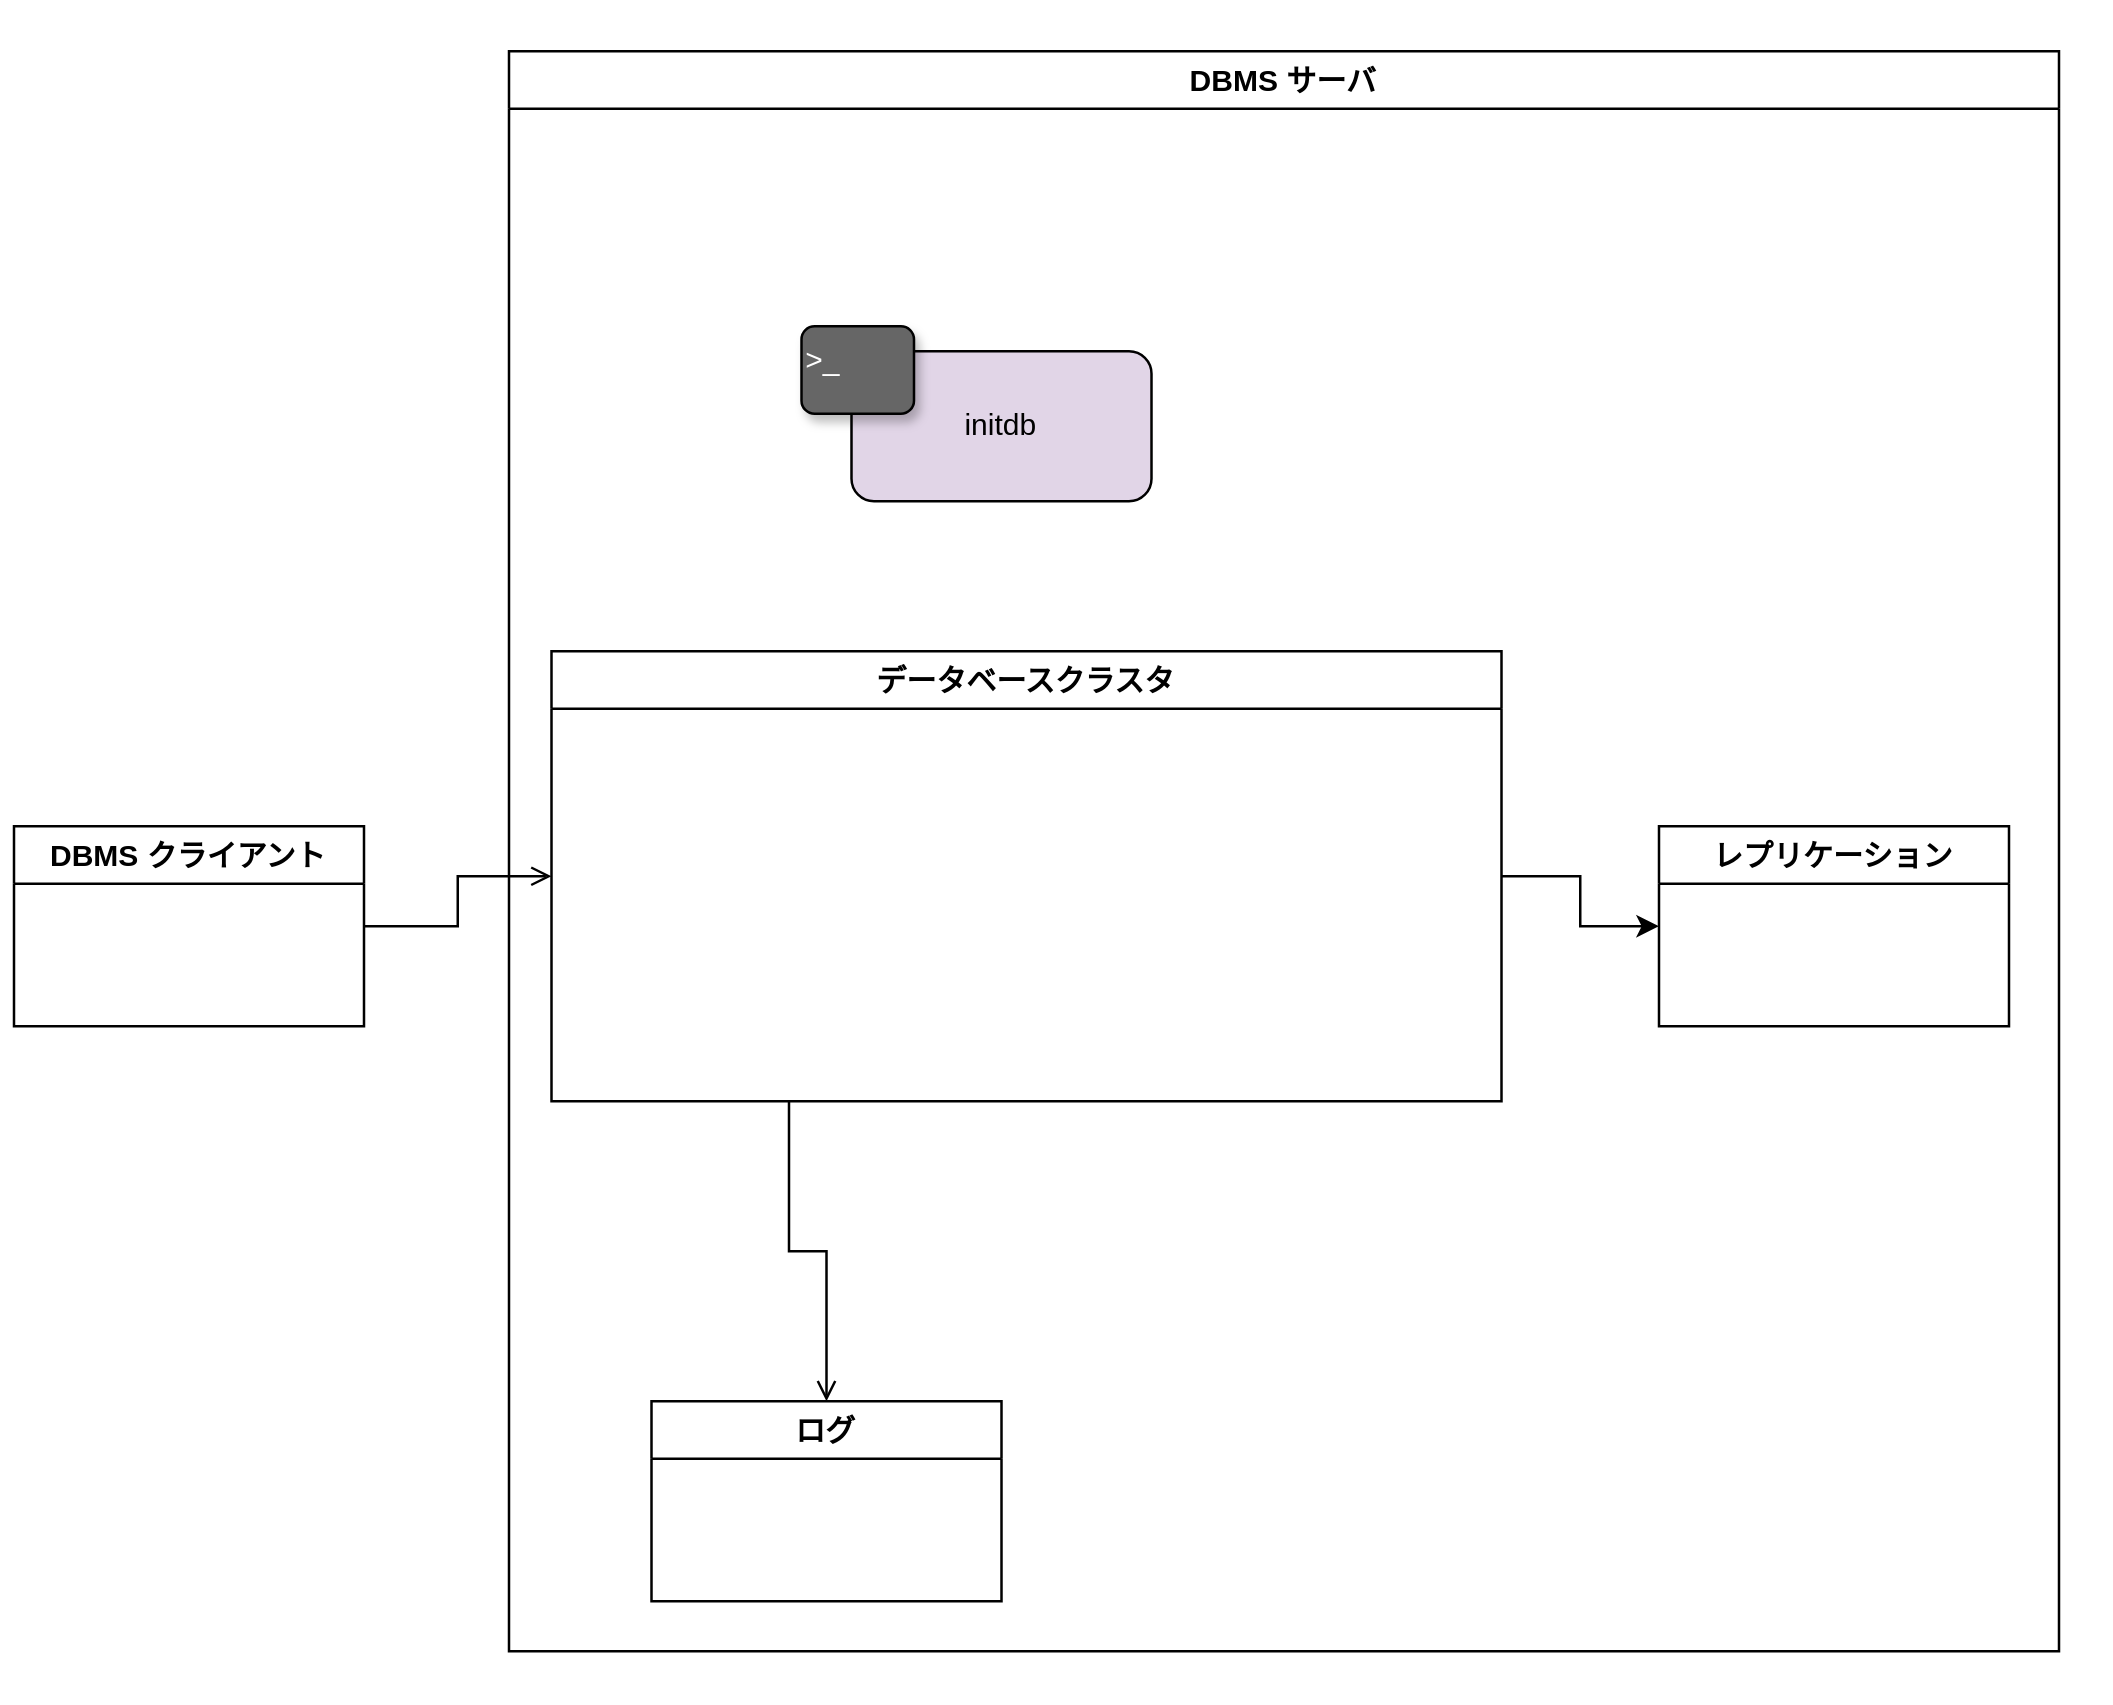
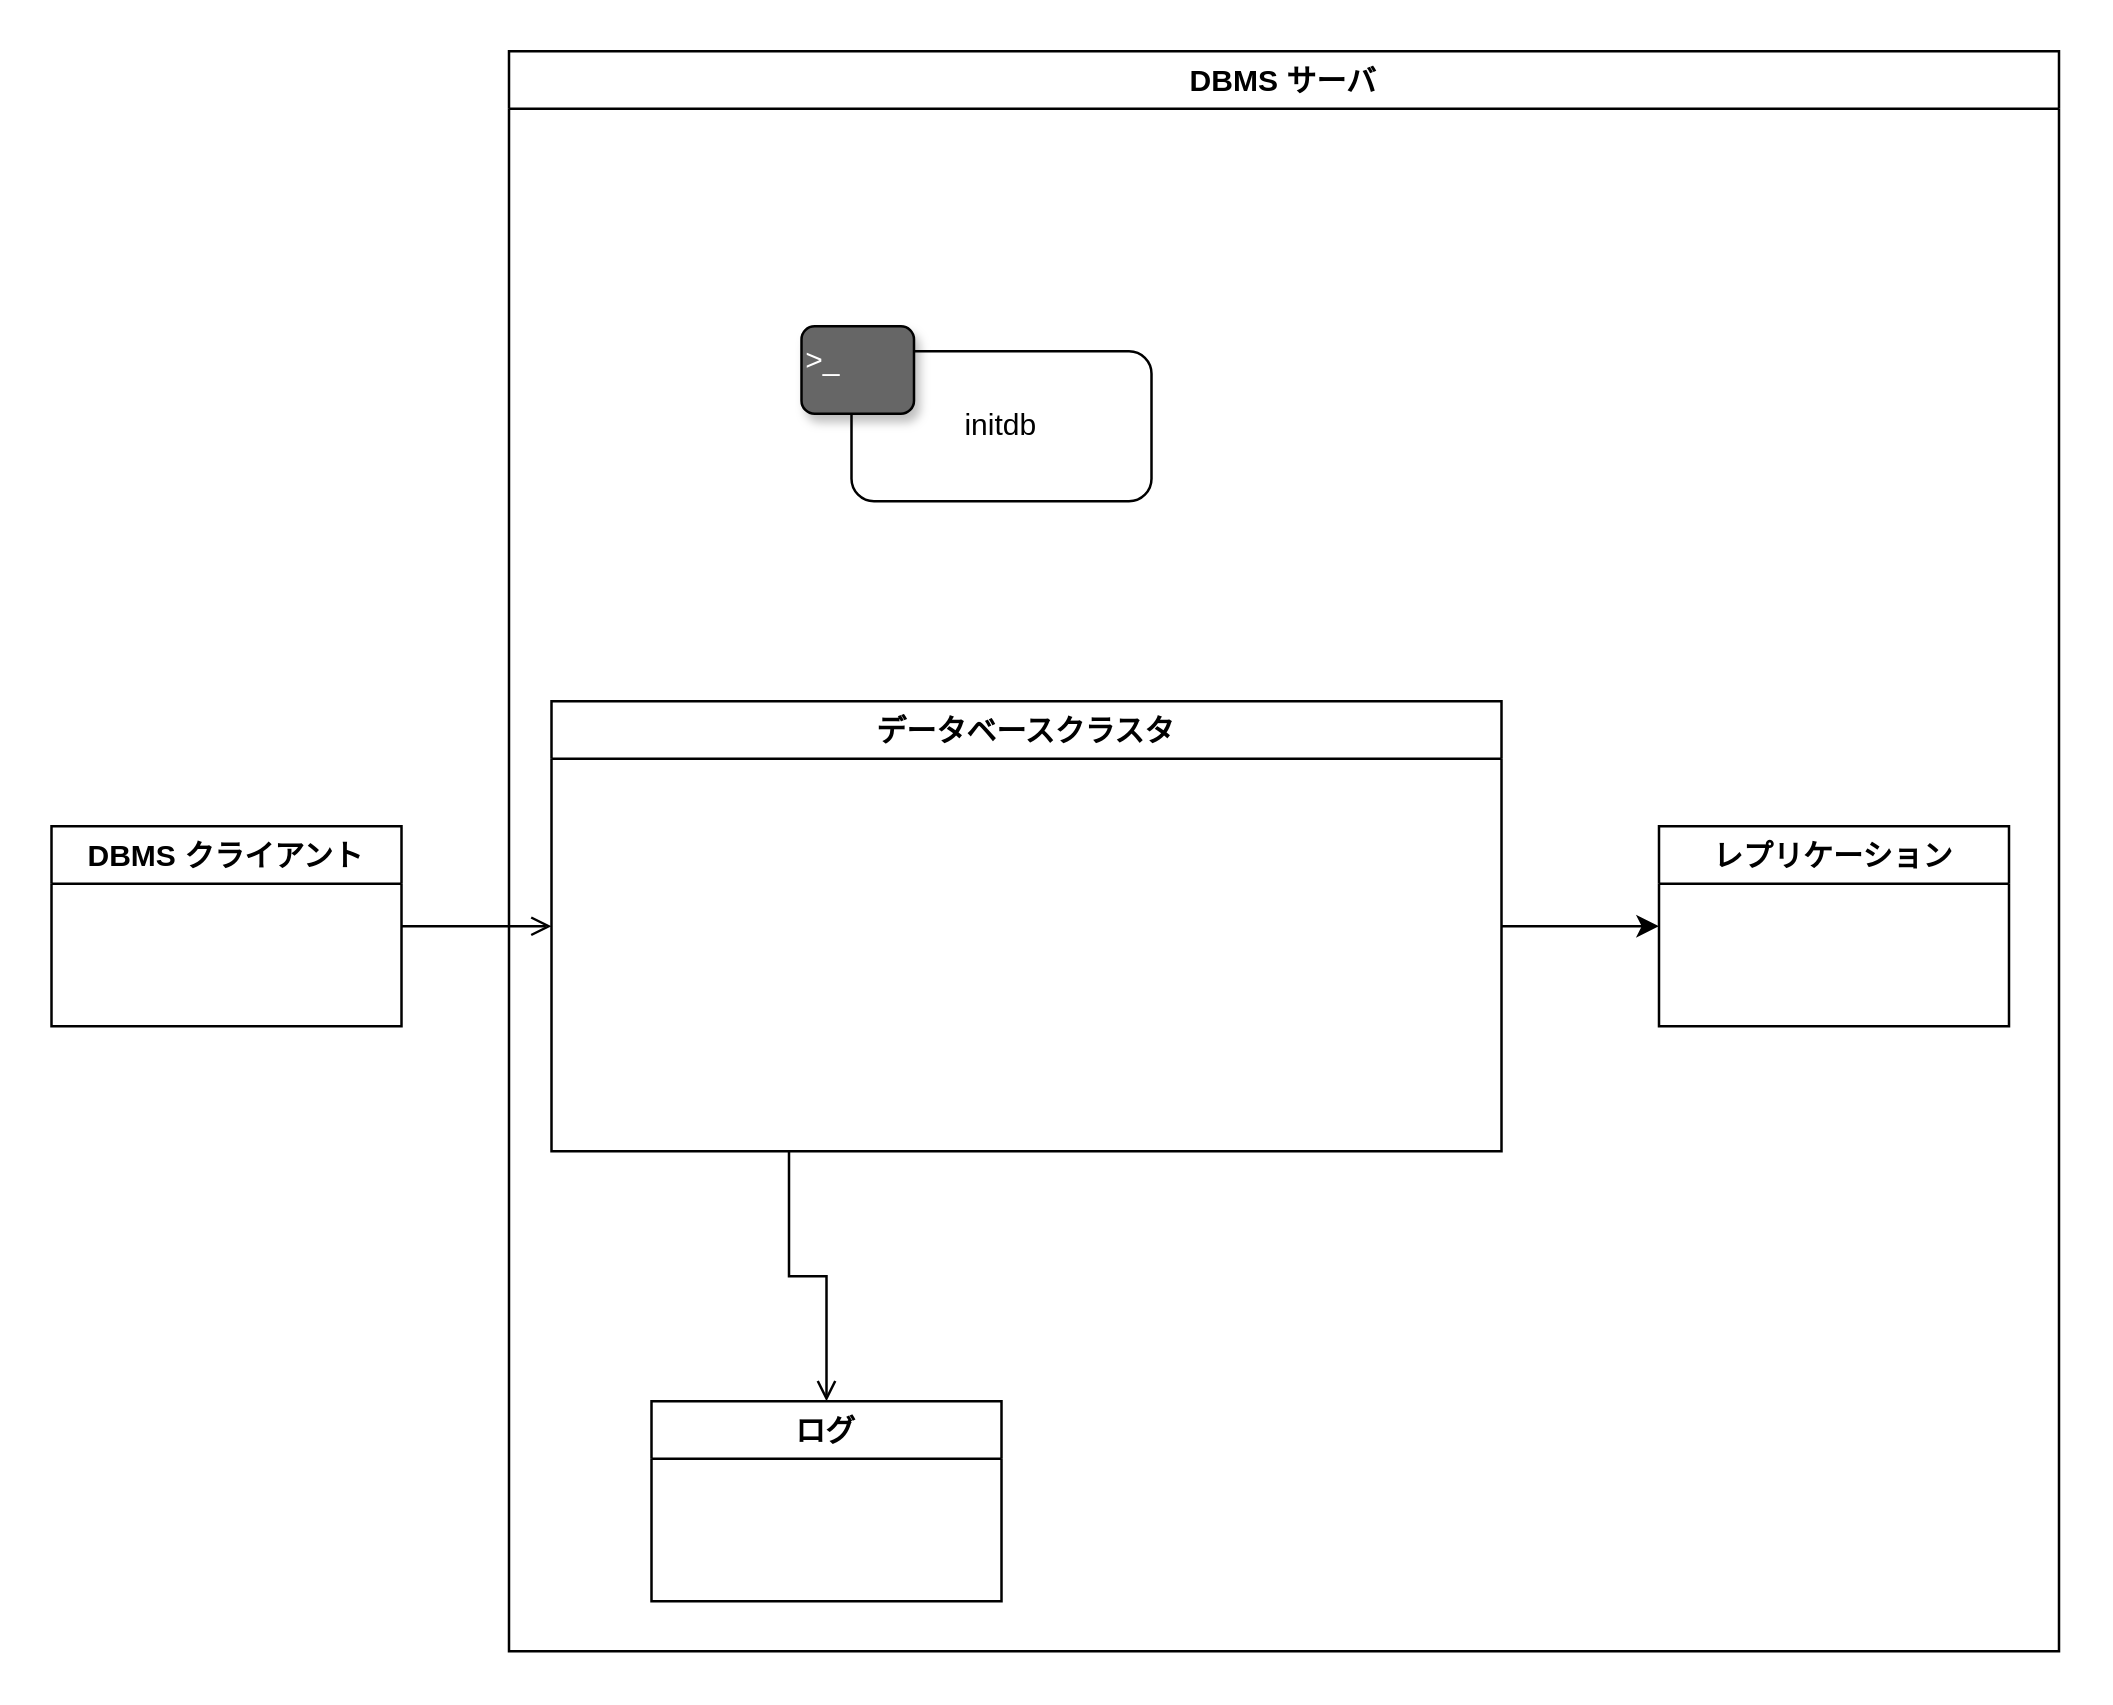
node "initdb": fillcolor #e1d5e7 -> #ffffff
node "データベースクラスタ": moved (1026, 876) -> (1026, 926)
node "DBMS クライアント": moved (189, 926) -> (226, 926)
